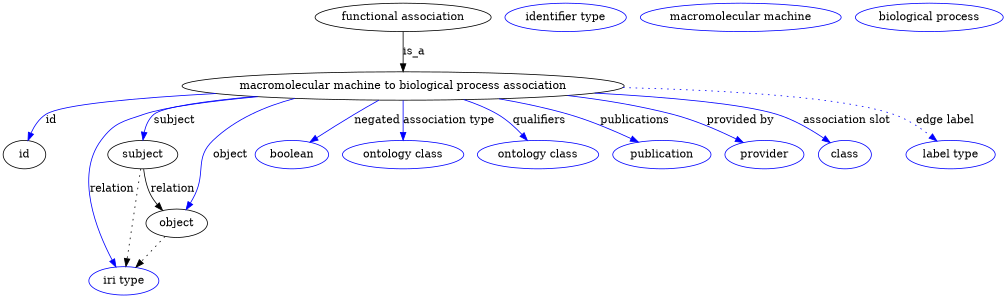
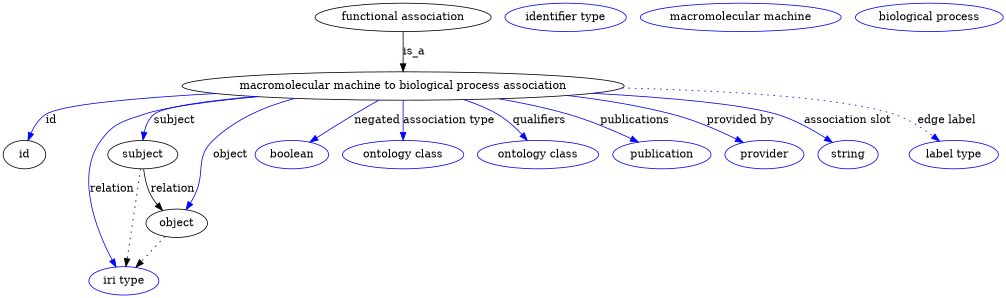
node "class": label "class" -> "string"
